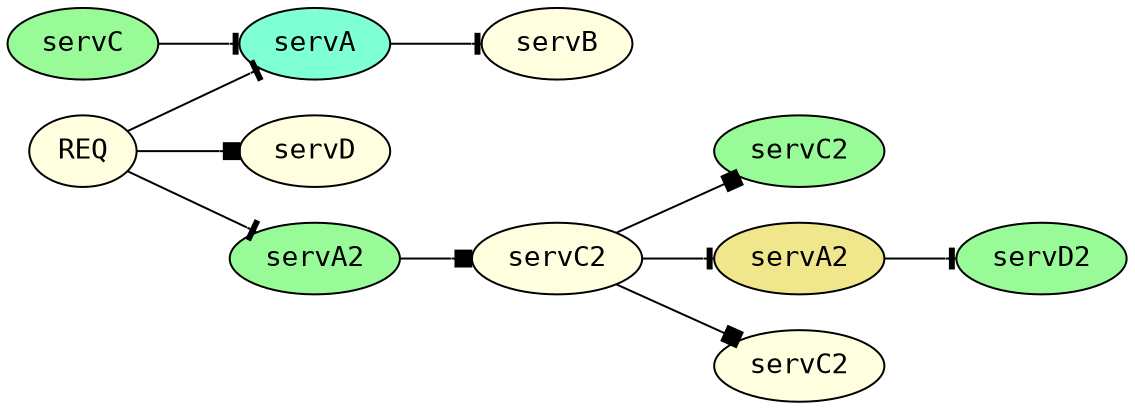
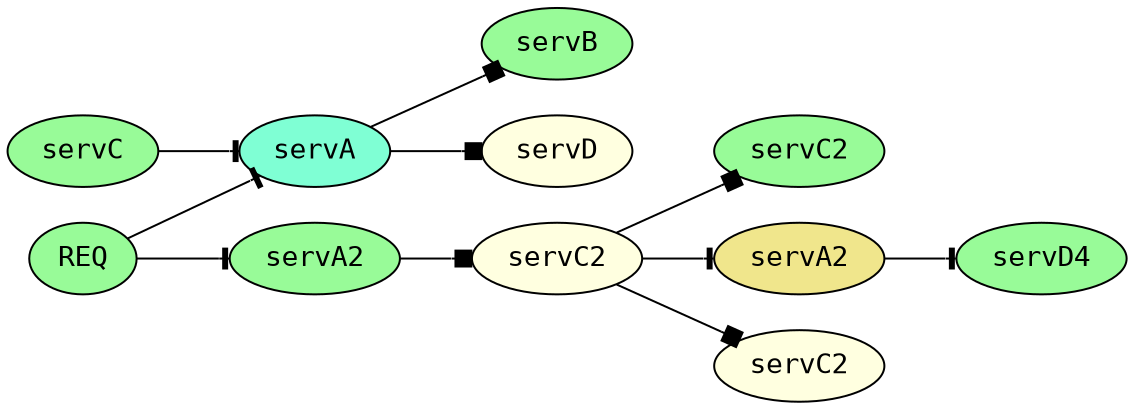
edge "servA" -> "servB": arrowhead tee -> box
node "servB": fillcolor lightyellow -> palegreen
node "REQ": fillcolor lightyellow -> palegreen
edge "REQ" -> "servD": now "servA" -> "servD"
node "servD2": label "servD2" -> "servD4"
